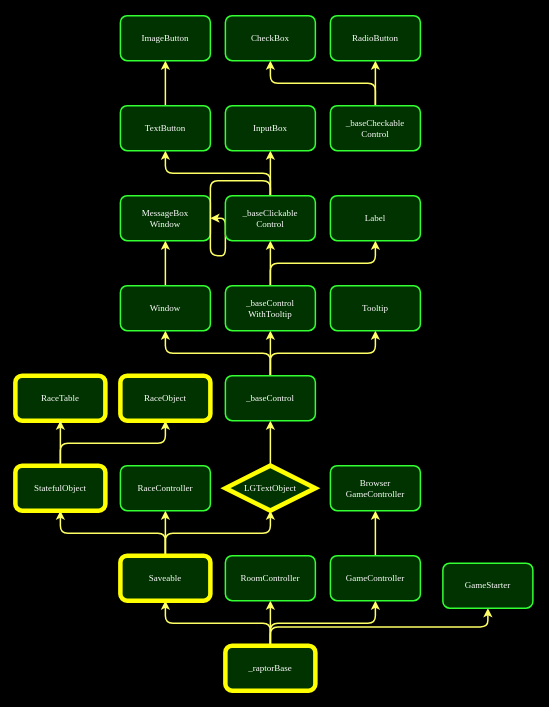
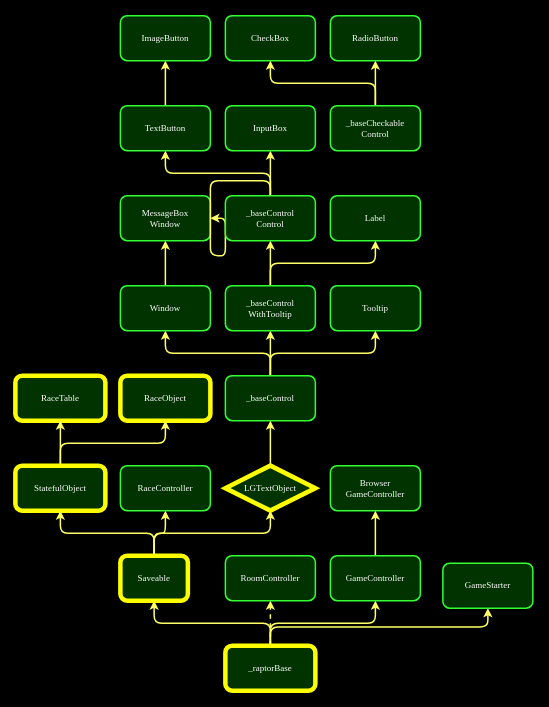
node "_baseClickable Control": label "_baseClickable Control" -> "_baseControl Control"
node "Saveable": size 90x45 -> 68x45
edge "_raptorBase" -> "RoomController": style solid -> dashed
